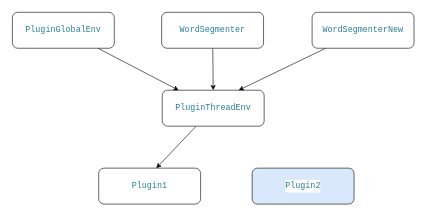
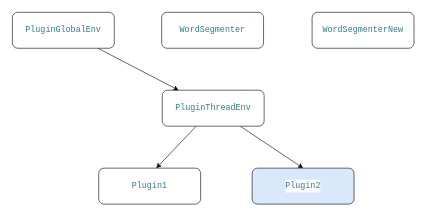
edge "WordSegmenterNew" -> "PluginThreadEnv": removed
edge "WordSegmenter" -> "PluginThreadEnv": removed
edge "PluginThreadEnv" -> "Plugin2": added
